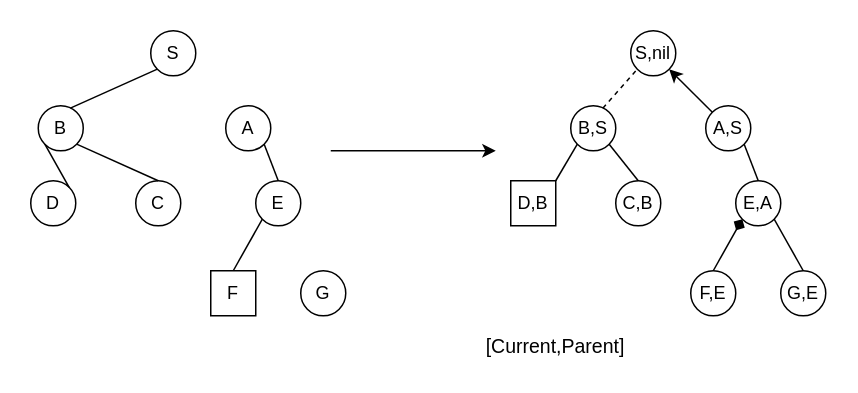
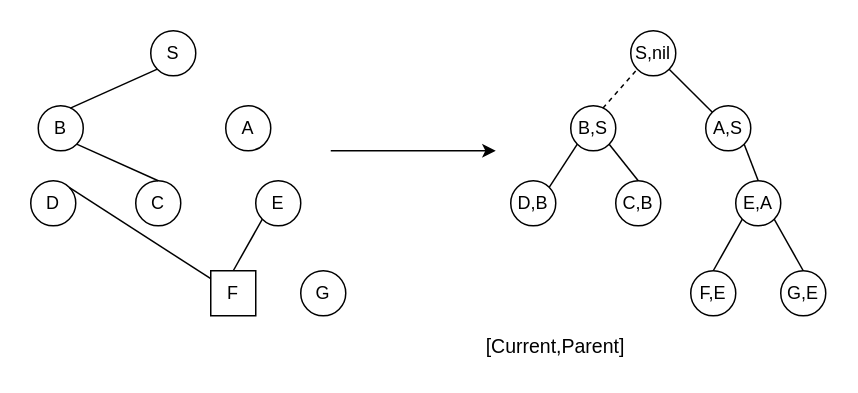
edge "A,S" -> "S,nil": arrowhead classic -> none
edge "A" -- "E": removed
edge "B" -- "D": now "F" -- "D"
node "D,B": shape rectangle -> ellipse
edge "F,E" -> "E,A": arrowhead diamond -> none
